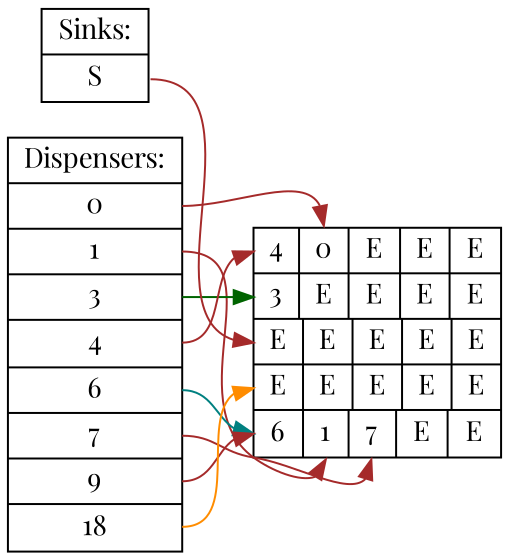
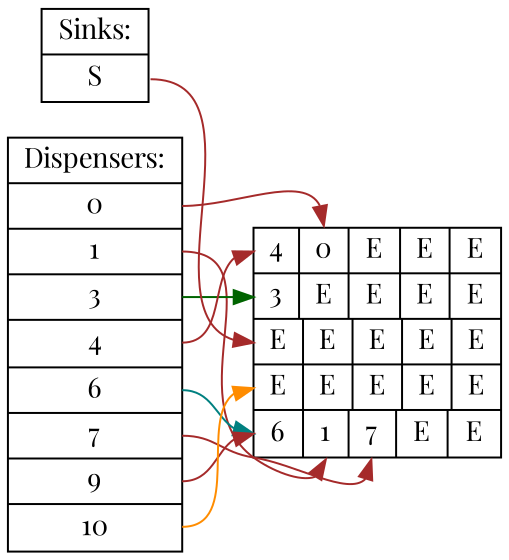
node "Dispensers:": text "18" -> "10"
